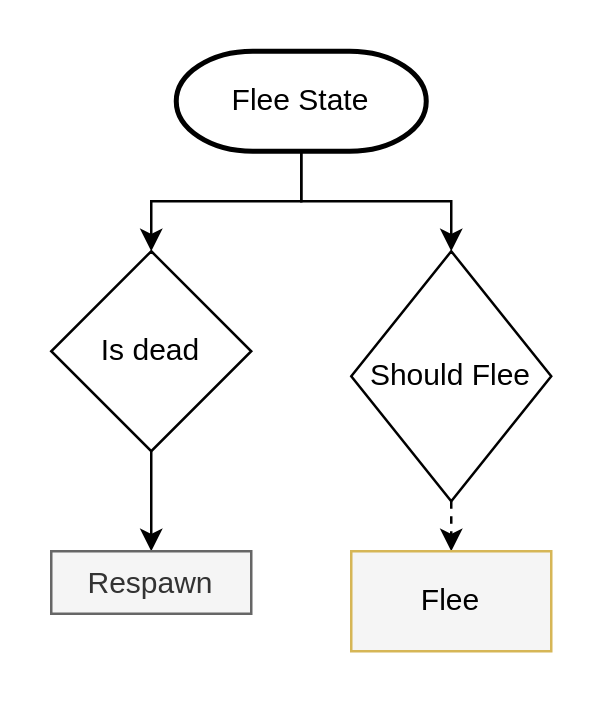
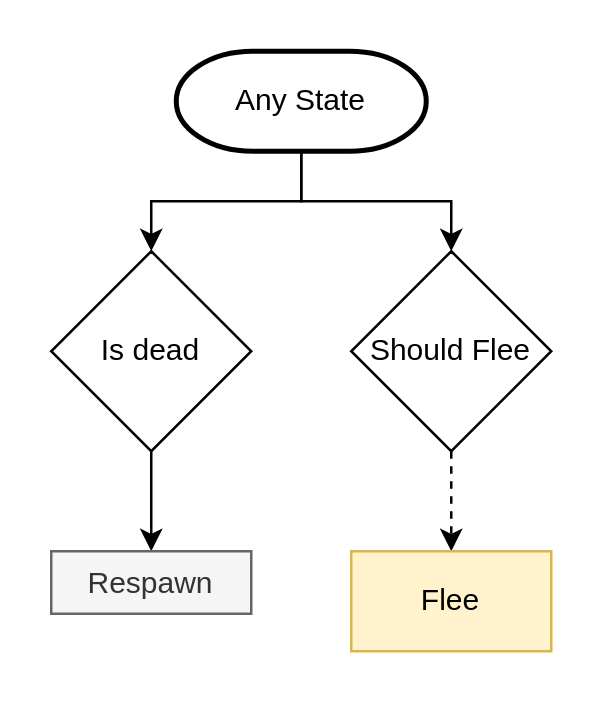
node "Flee State": label "Flee State" -> "Any State"
node "Should Flee": size 200x250 -> 200x200
node "Flee": fillcolor #f5f5f5 -> #fff2cc
